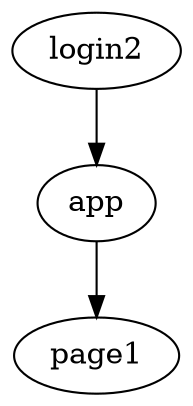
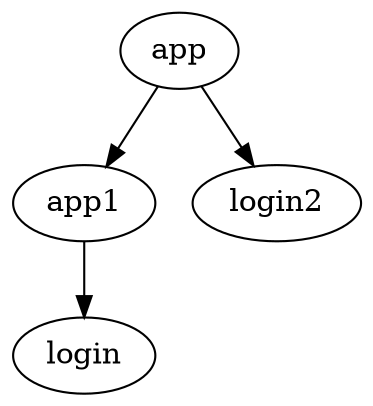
edge "login2" -> "app": reversed
node "login": added
node "page1": label "page1" -> "app1"
